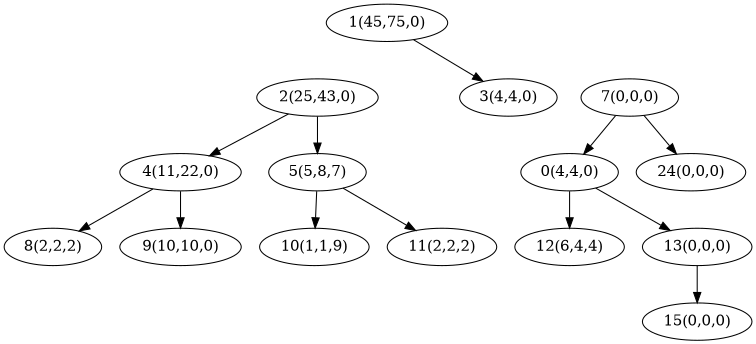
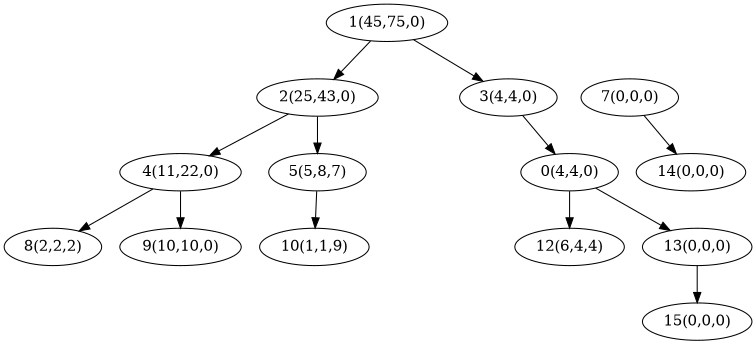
edge "1(45,75,0)" -> "2(25,43,0)": added
edge "7(0,0,0)" -> "0(4,4,0)": now "3(4,4,0)" -> "0(4,4,0)"
node "24(0,0,0)": label "24(0,0,0)" -> "14(0,0,0)"
node "11(2,2,2)": removed
